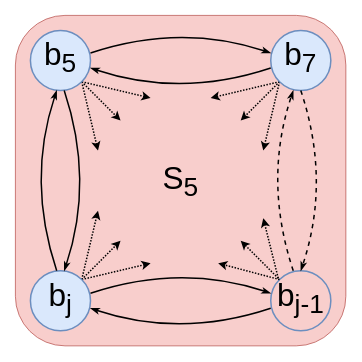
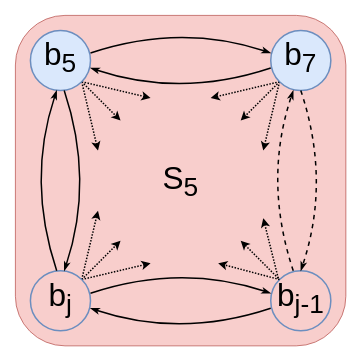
node "bj": fillcolor #dae8fc -> #f8cecc
